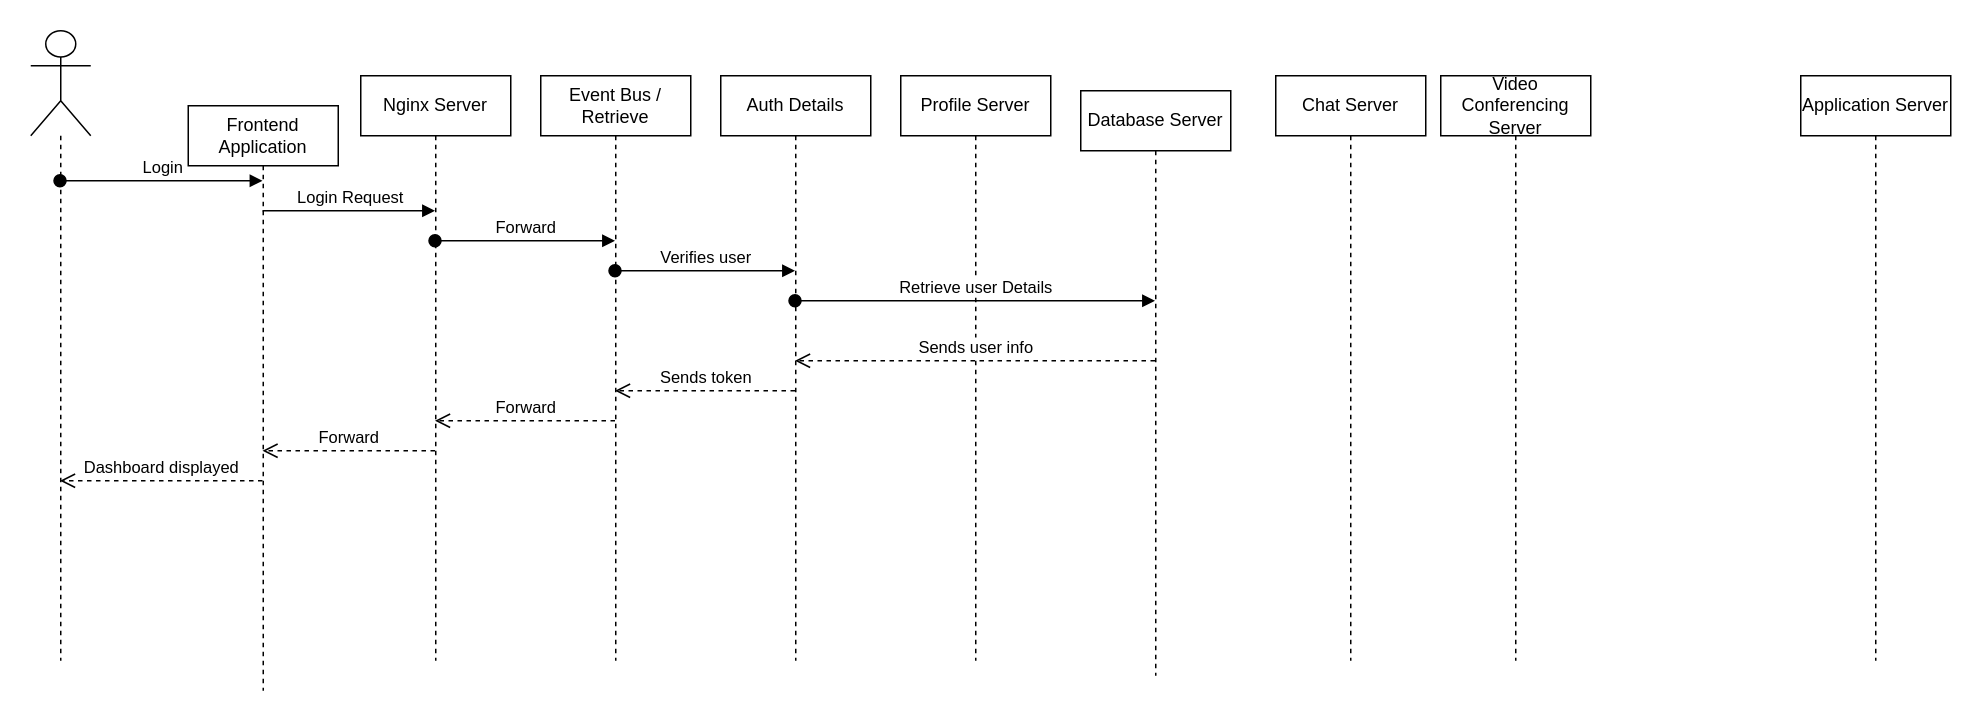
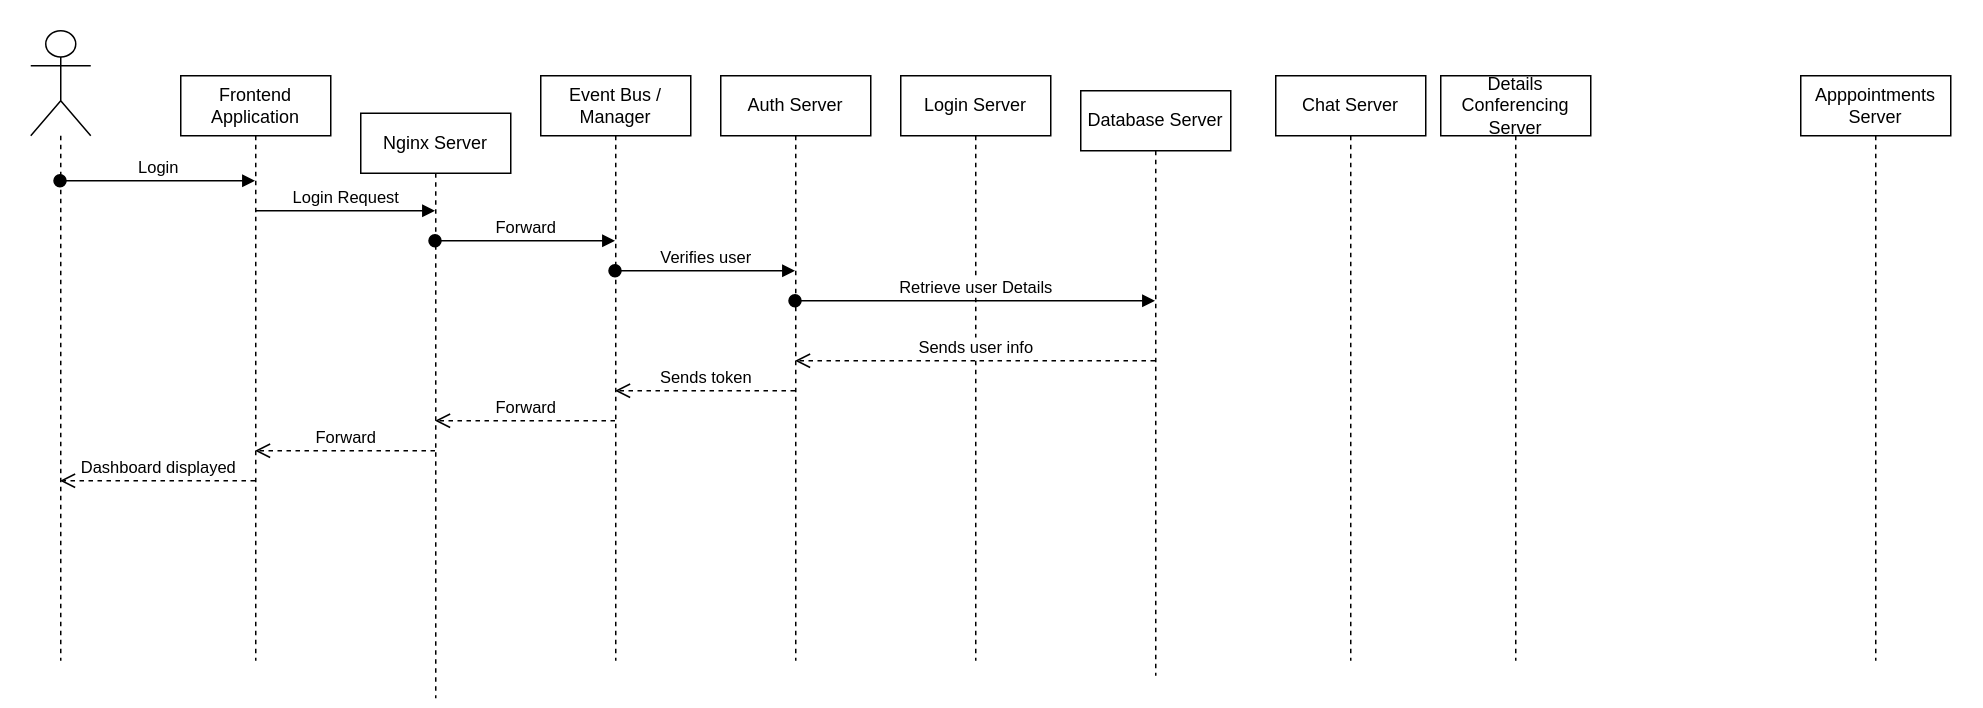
node "Event Bus / Retrieve": label "Event Bus / Retrieve" -> "Event Bus / Manager"
node "Auth Details": label "Auth Details" -> "Auth Server"
node "Profile Server": label "Profile Server" -> "Login Server"
node "Video Conferencing Server": label "Video Conferencing Server" -> "Details Conferencing Server"
node "Application Server": label "Application Server" -> "Apppointments Server"
node "Nginx Server": moved (436, 368) -> (436, 406)
node "Frontend Application": moved (263, 398) -> (256, 368)
